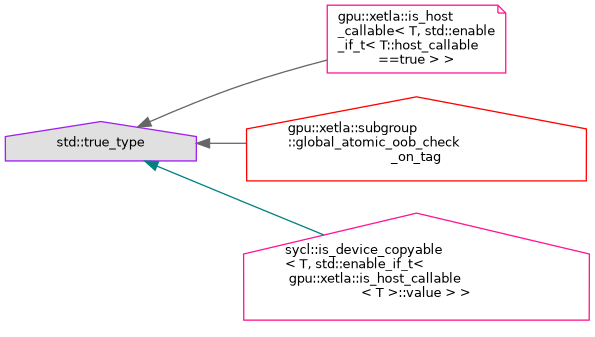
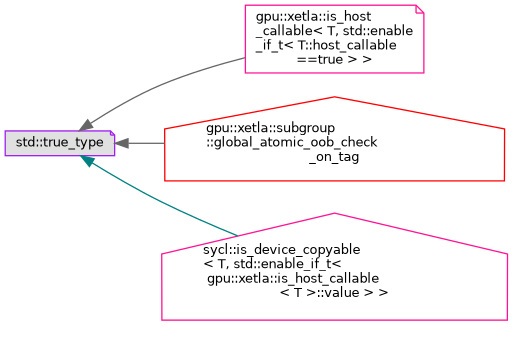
node "std::true_type": shape house -> note
